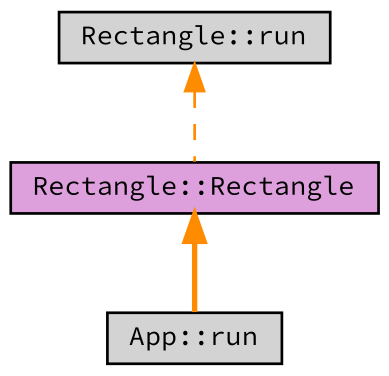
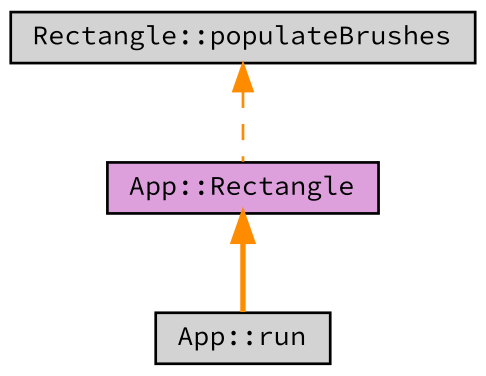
node "Rectangle::run": label "Rectangle::run" -> "Rectangle::populateBrushes"
node "Rectangle::Rectangle": label "Rectangle::Rectangle" -> "App::Rectangle"
